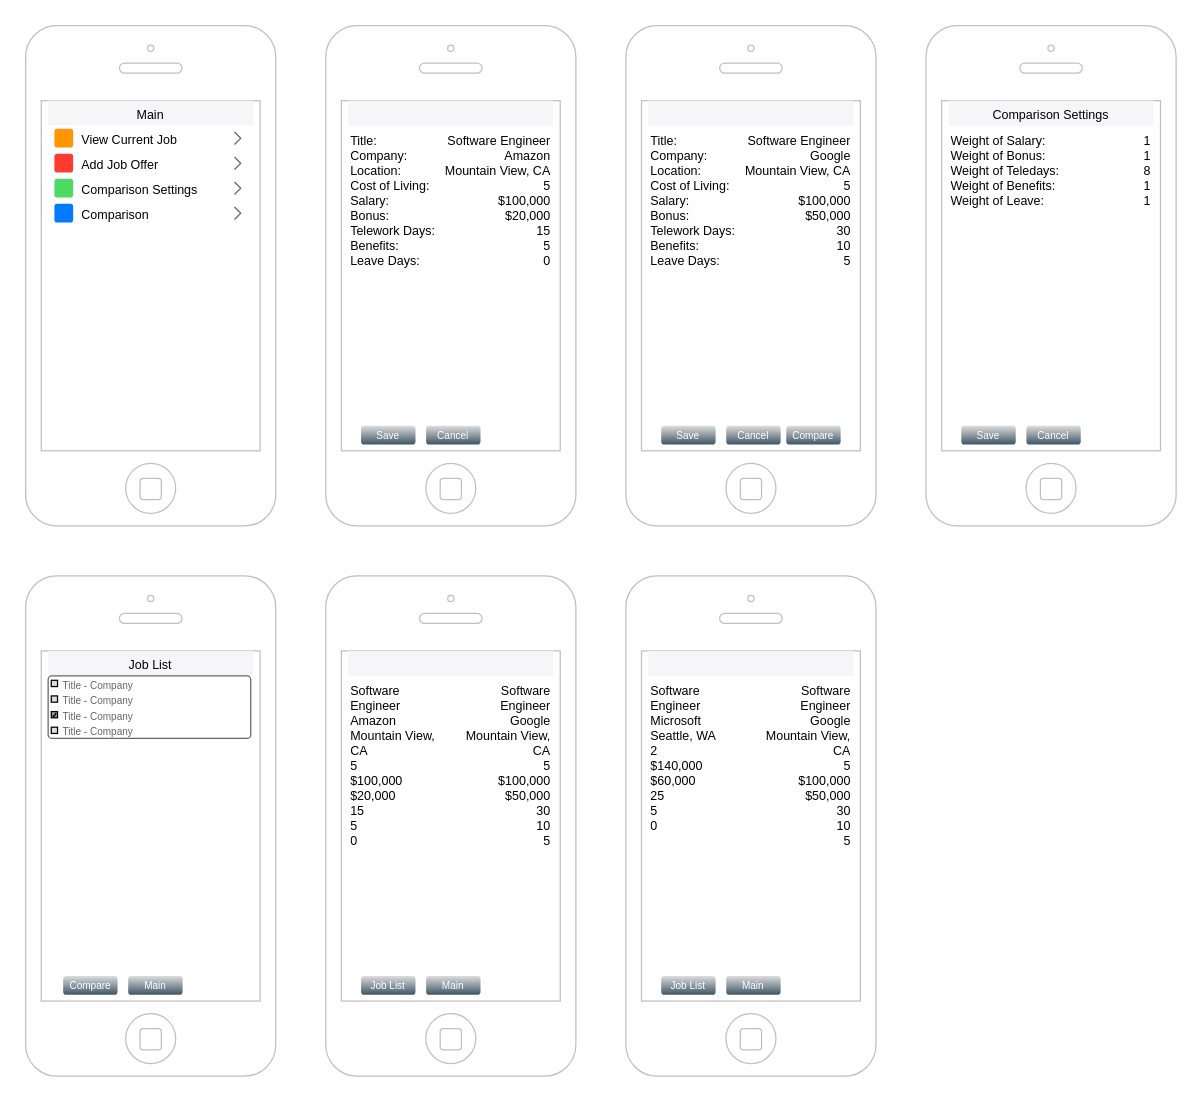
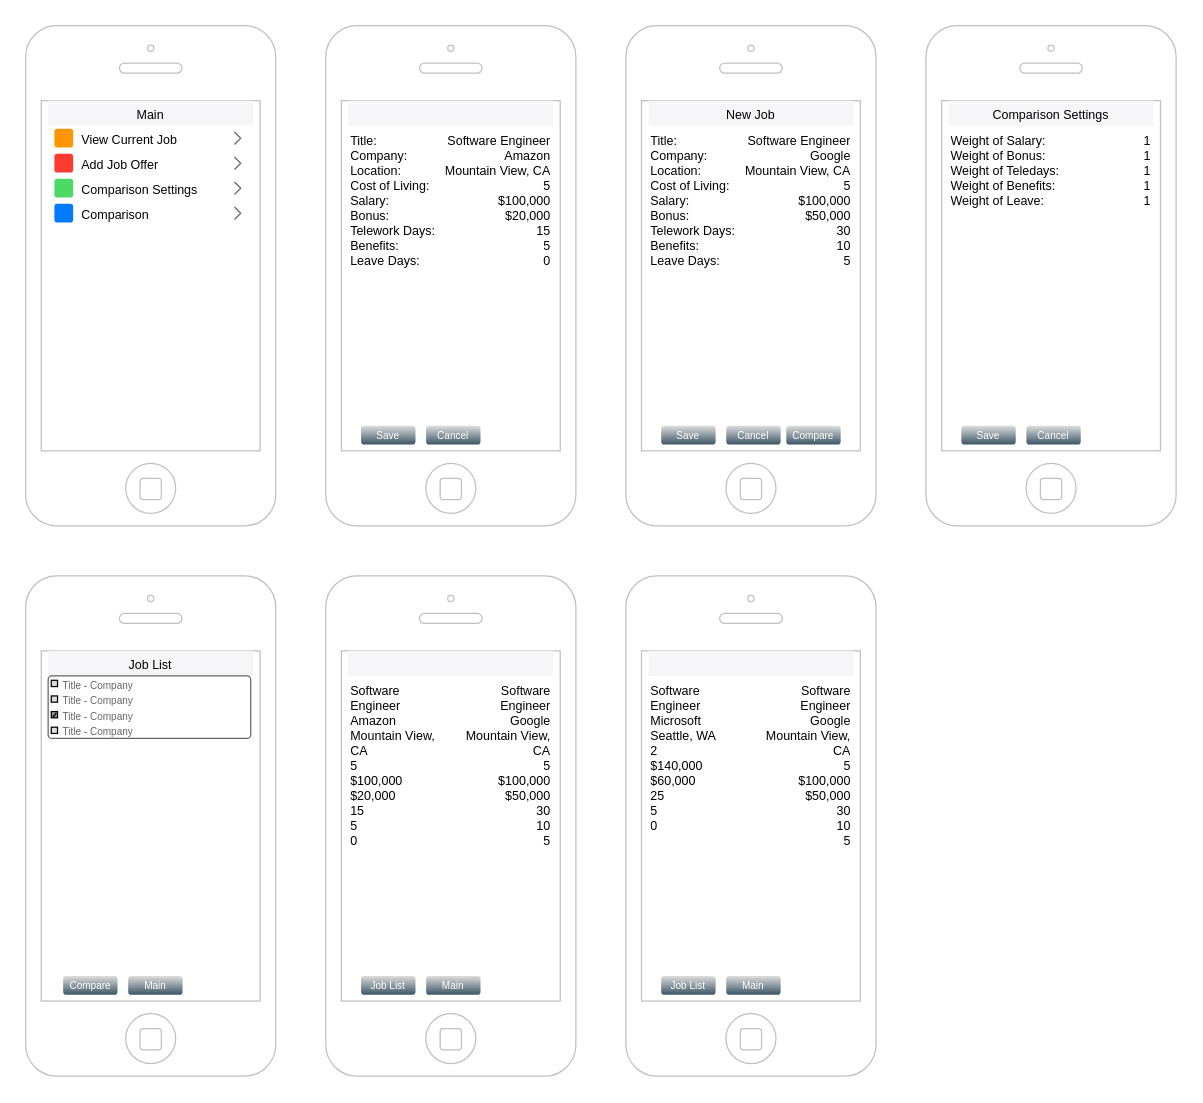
node "New Job": added
node "1 1 8 1 1": label "1 1 8 1 1" -> "1 1 1 1 1"
